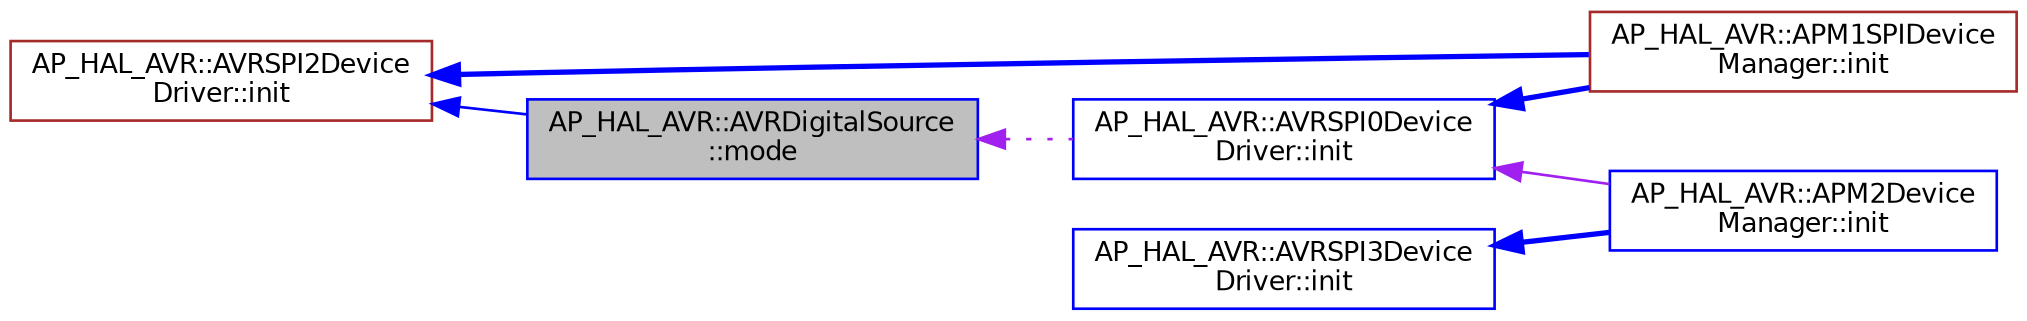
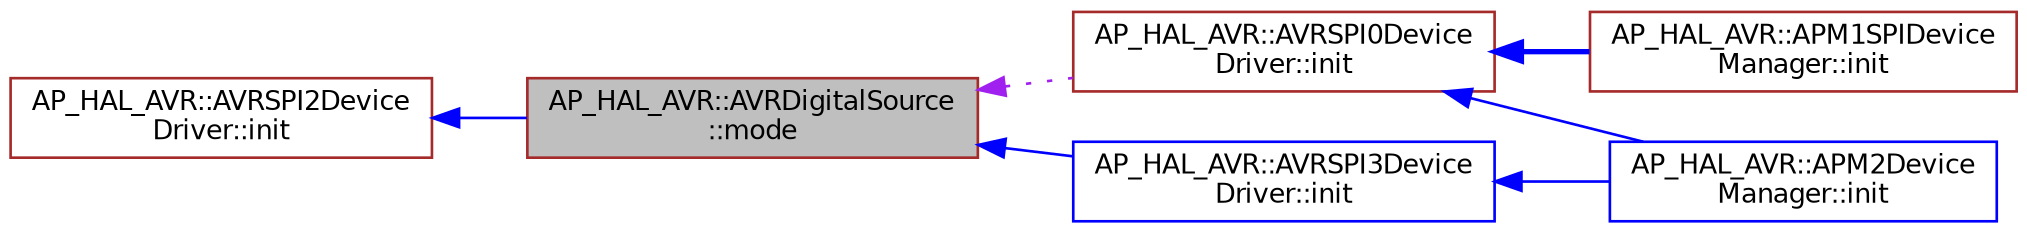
edge "AP_HAL_AVR::APM1SPIDevice Manager::init" -> "AP_HAL_AVR::AVRSPI2Device Driver::init": removed
node "AP_HAL_AVR::AVRDigitalSource ::mode": color blue -> brown
node "AP_HAL_AVR::AVRSPI0Device Driver::init": color blue -> brown
edge "AP_HAL_AVR::AVRSPI3Device Driver::init" -> "AP_HAL_AVR::AVRDigitalSource ::mode": added
edge "AP_HAL_AVR::APM2Device Manager::init" -> "AP_HAL_AVR::AVRSPI0Device Driver::init": color purple -> blue
edge "AP_HAL_AVR::APM2Device Manager::init" -> "AP_HAL_AVR::AVRSPI3Device Driver::init": style bold -> solid
